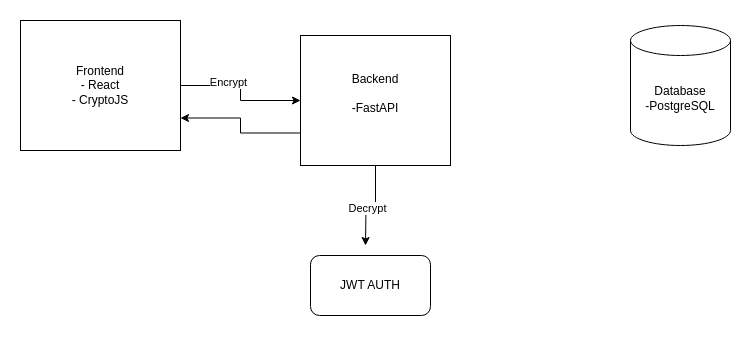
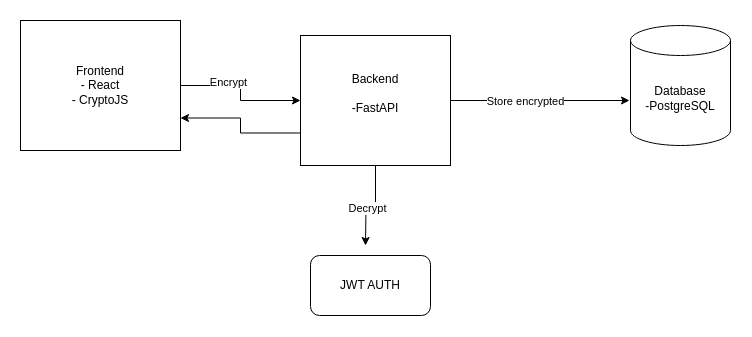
edge "Backend -FastAPI" -> "Database -PostgreSQL": added, label "Store encrypted"
